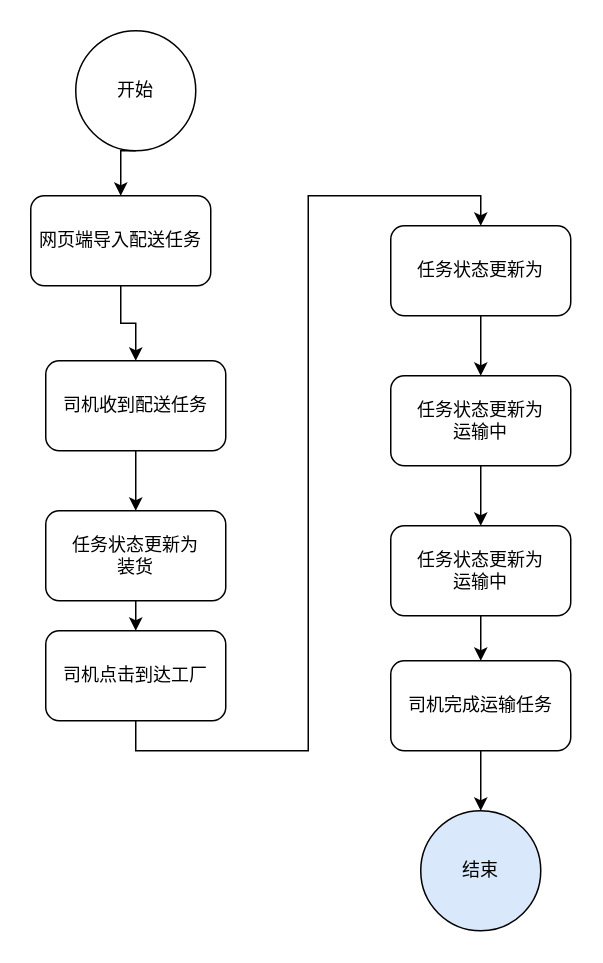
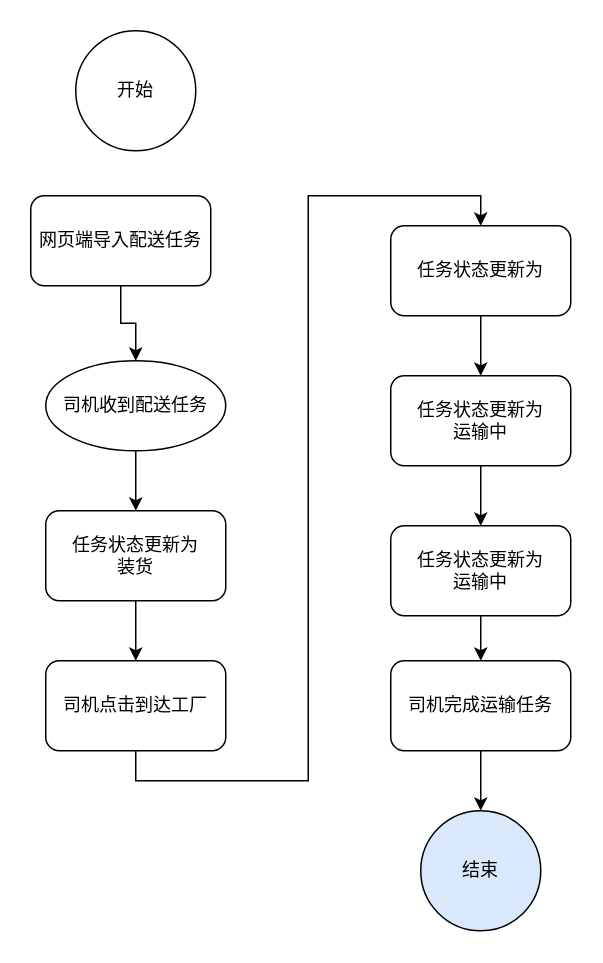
edge "开始" -> "网页端导入配送任务": removed
node "司机收到配送任务": shape rounded rectangle -> ellipse
node "司机点击到达工厂": moved (136, 676) -> (136, 706)
